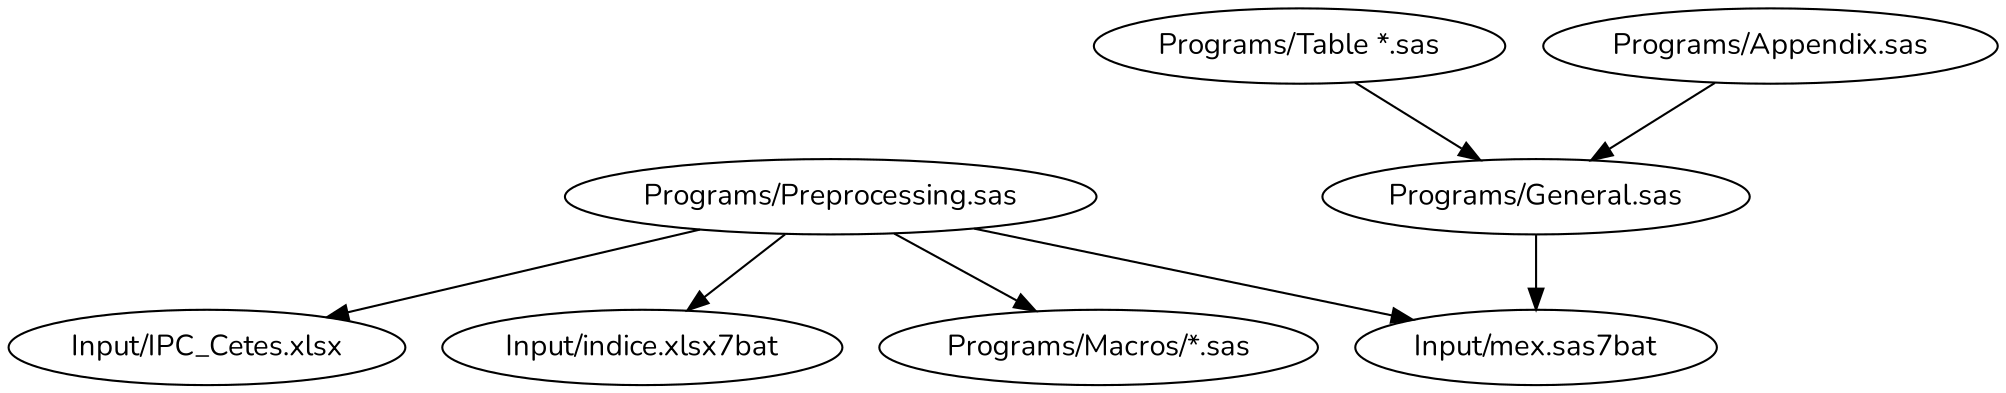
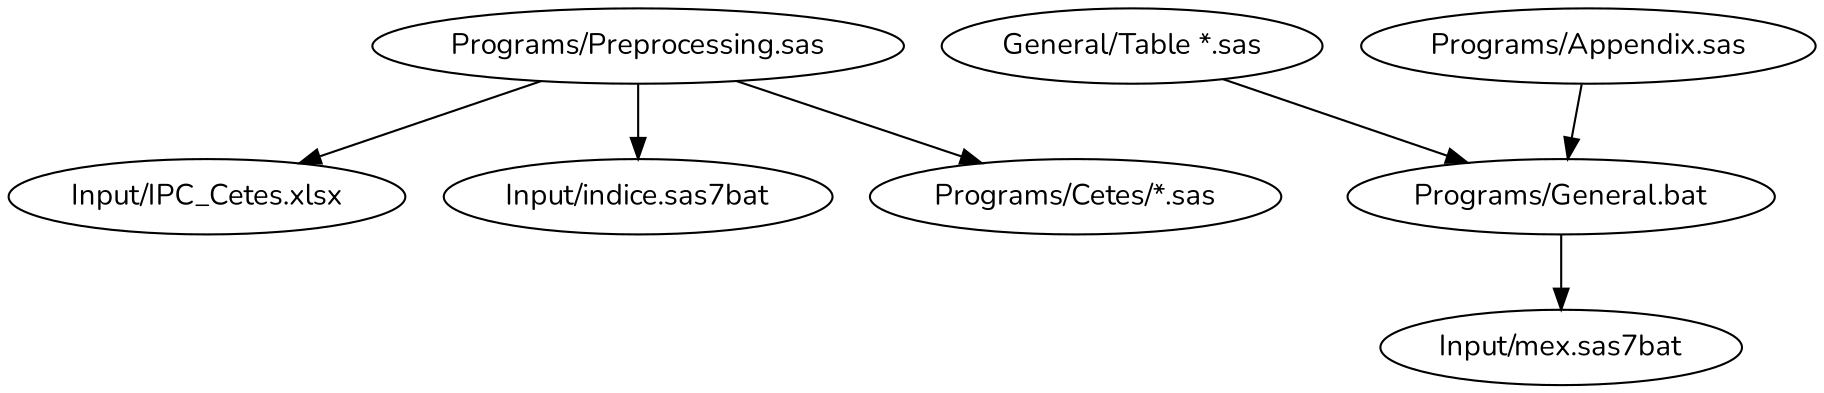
node "Programs/Table *.sas": label "Programs/Table *.sas" -> "General/Table *.sas"
node "Programs/General.sas": label "Programs/General.sas" -> "Programs/General.bat"
edge "Programs/Preprocessing.sas" -> "Input/mex.sas7bat": removed
node "Input/indice.xlsx7bat": label "Input/indice.xlsx7bat" -> "Input/indice.sas7bat"
node "Programs/Macros/*.sas": label "Programs/Macros/*.sas" -> "Programs/Cetes/*.sas"
